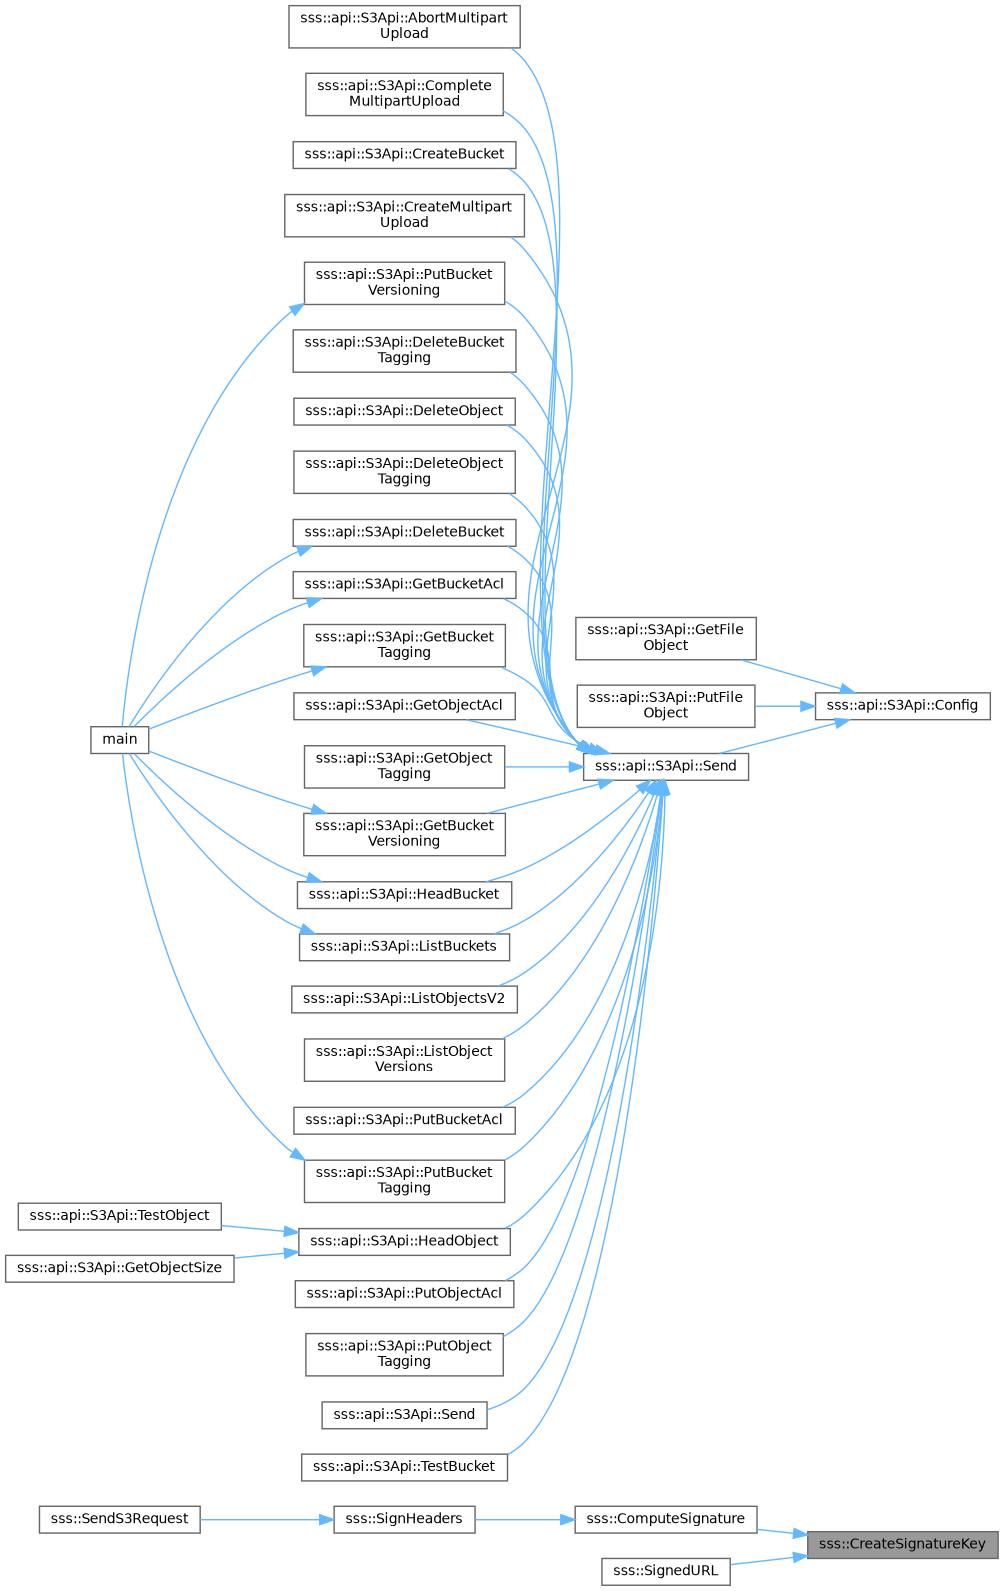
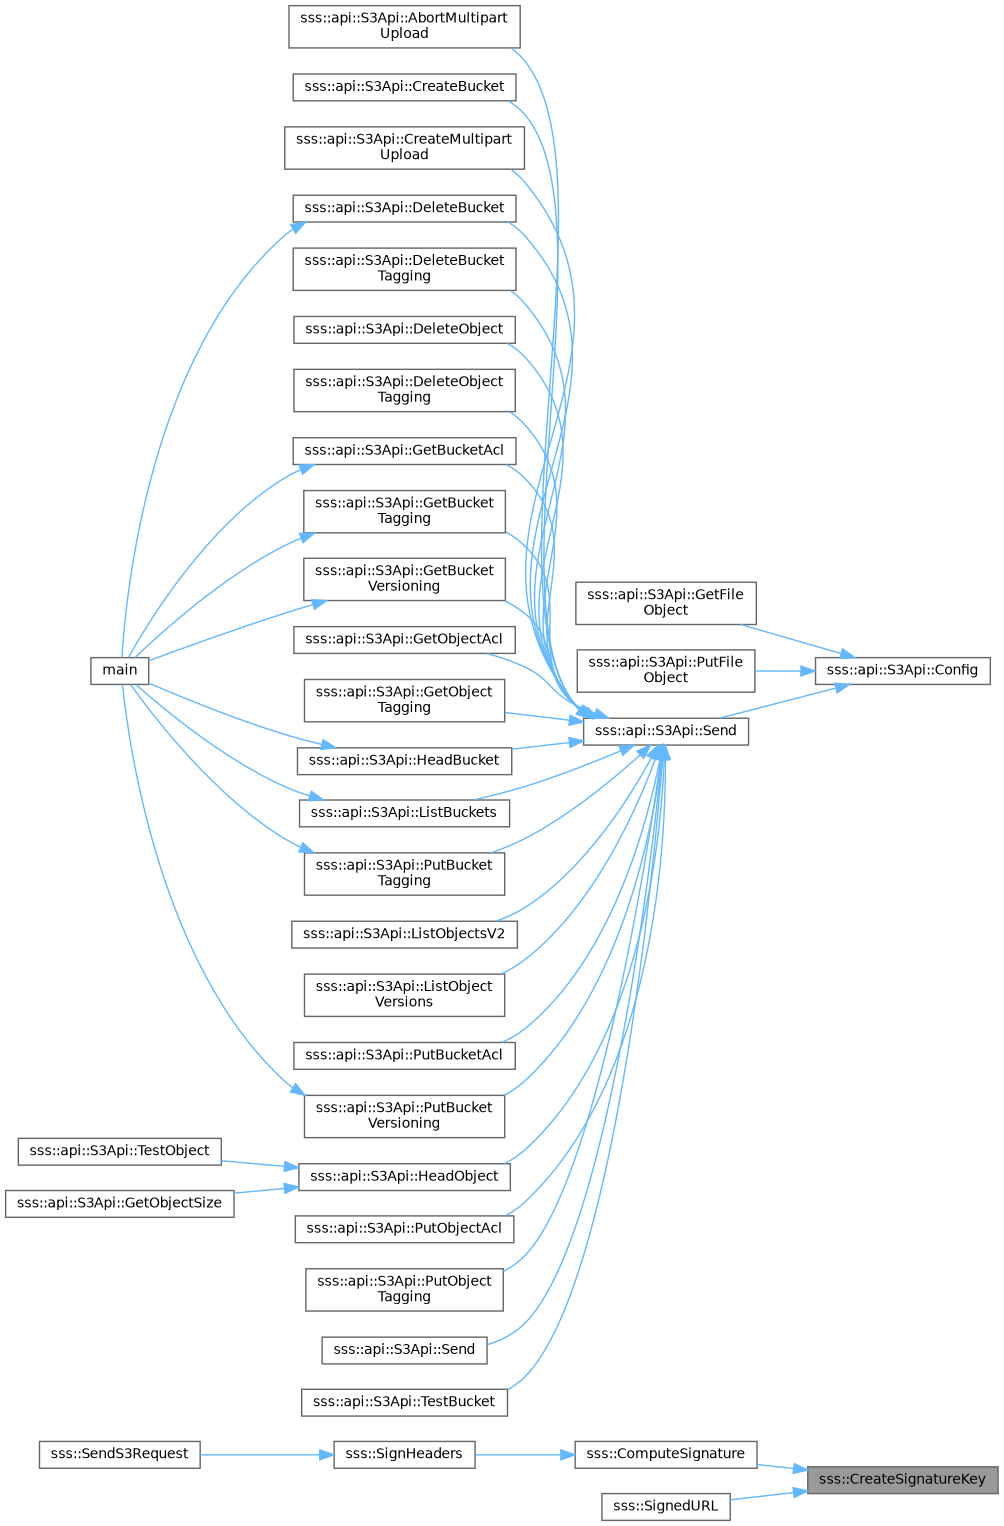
node "sss::api::S3Api::Complete MultipartUpload": removed
